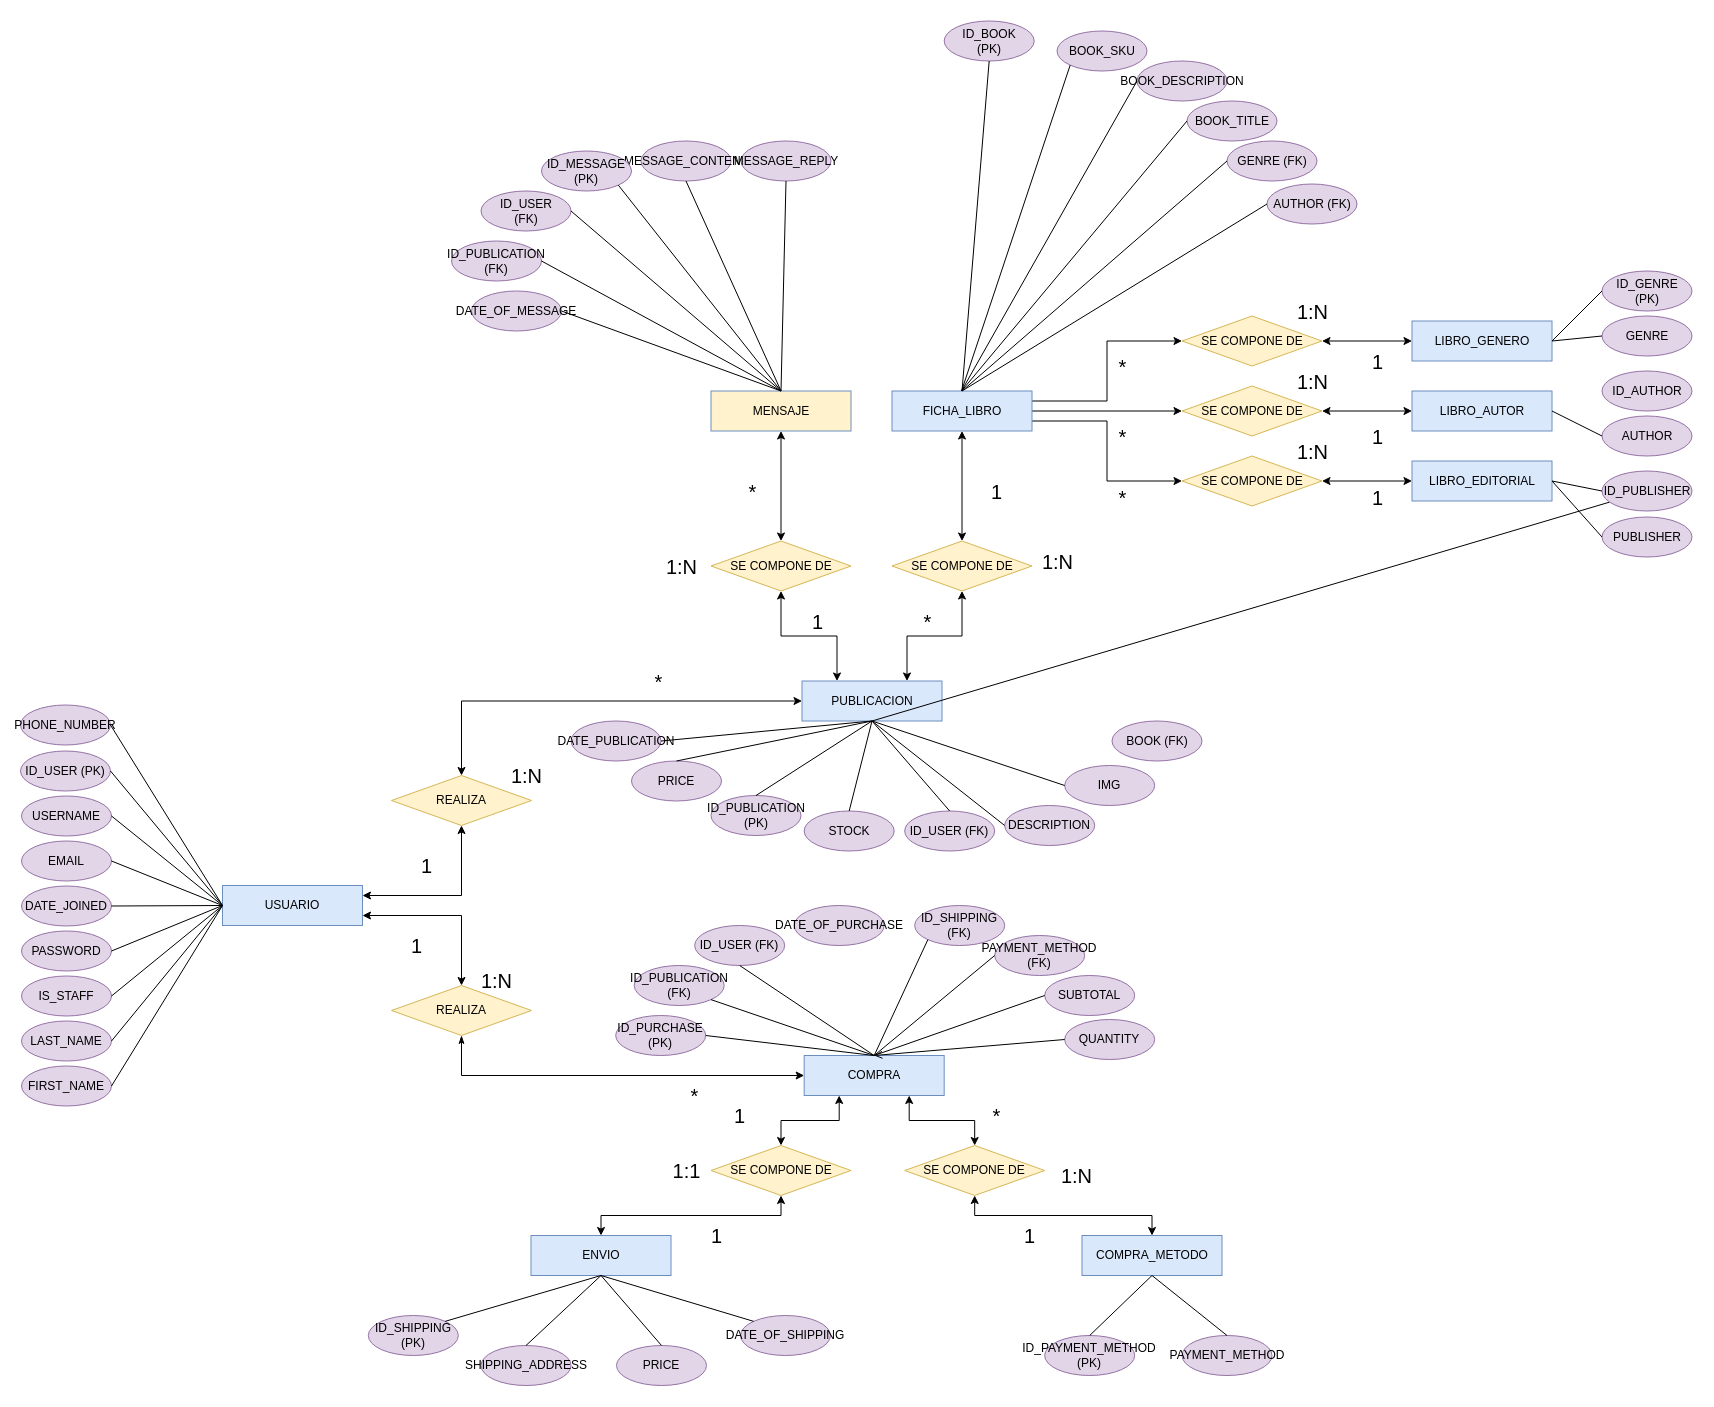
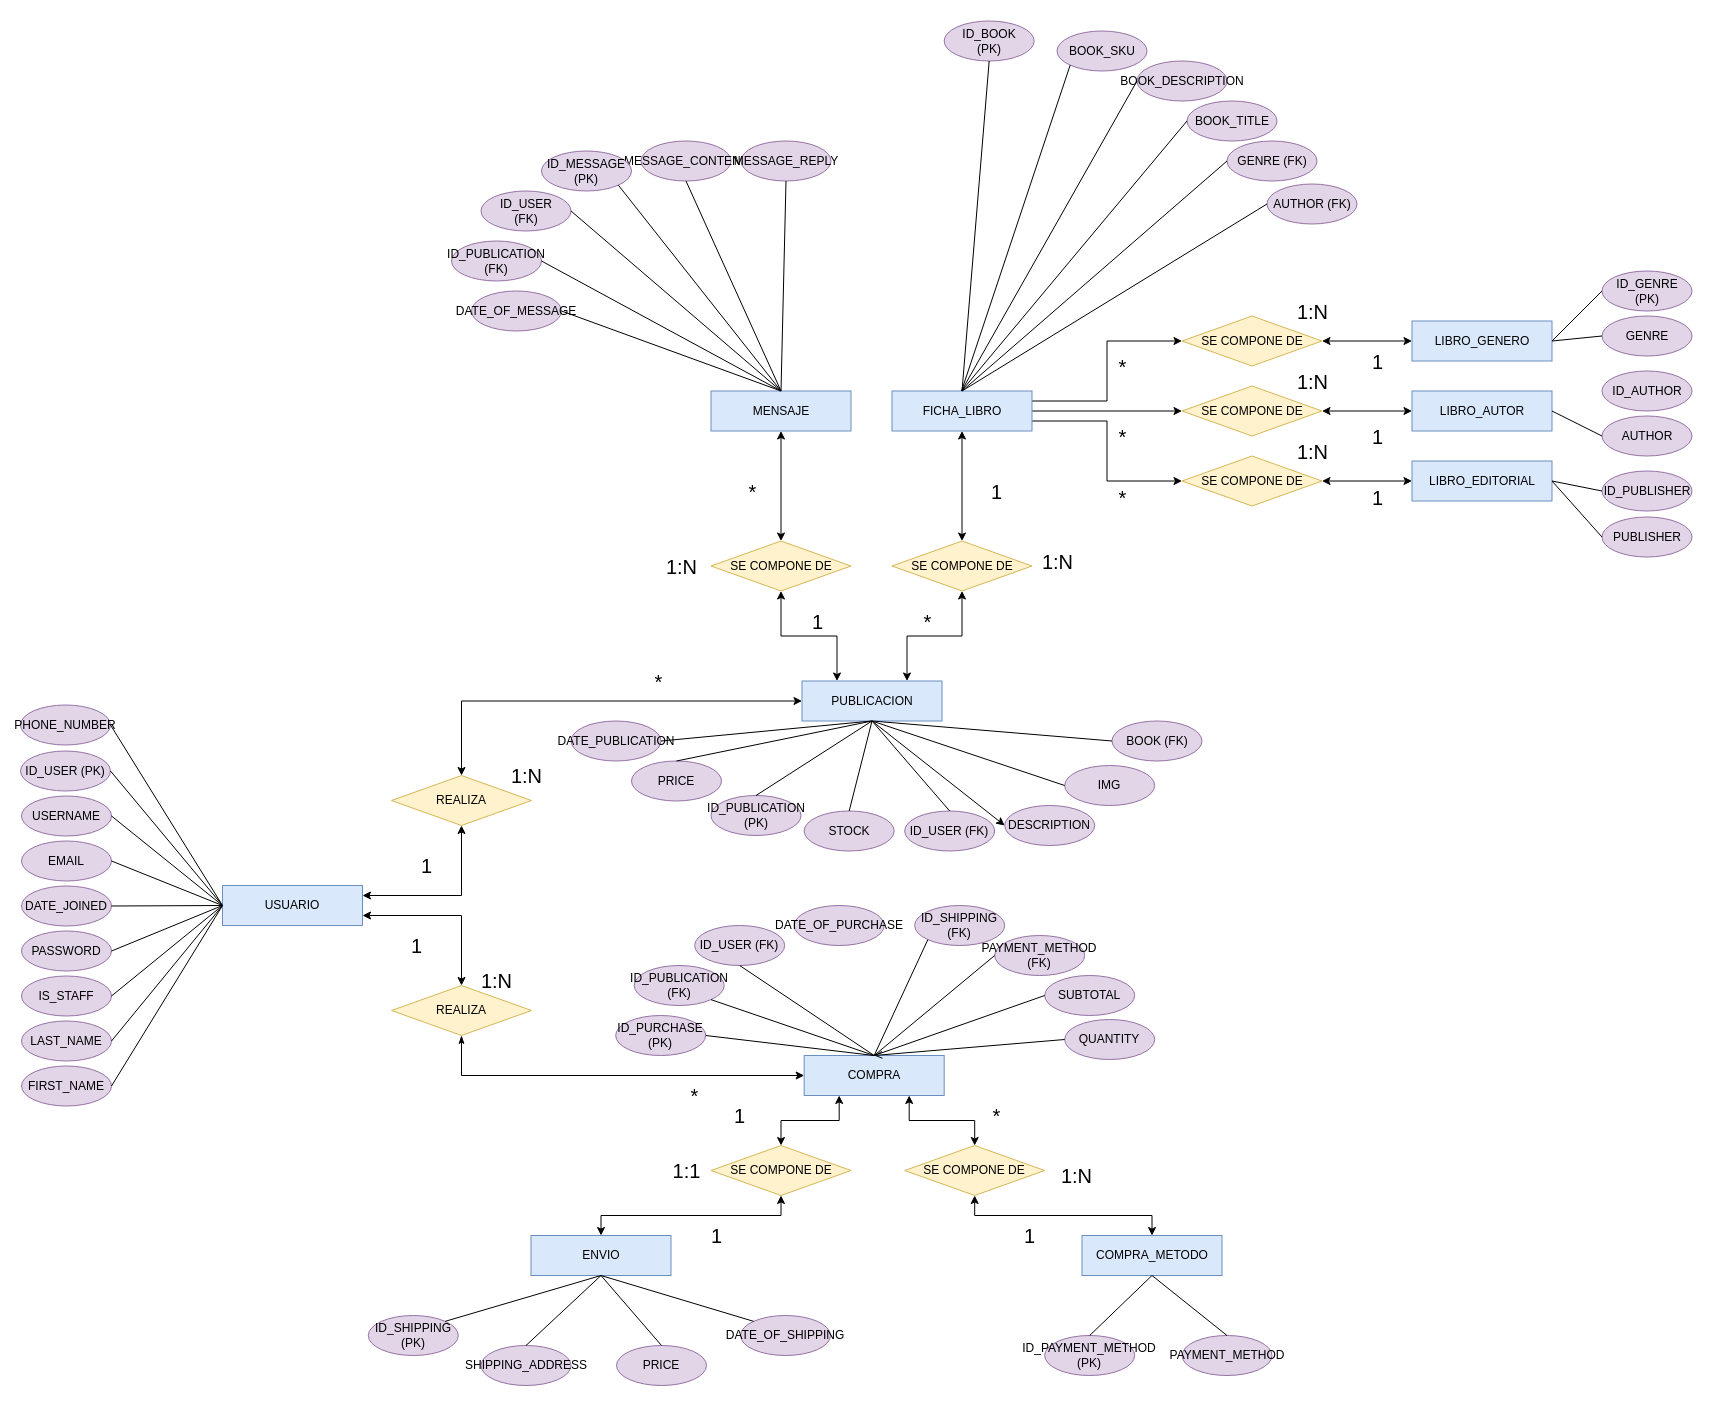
node "MENSAJE": fillcolor #fff2cc -> #dae8fc
edge "ID_PUBLISHER" -- "PUBLICACION": now "BOOK (FK)" -- "PUBLICACION"
edge "PUBLICACION" -- "DESCRIPTION": arrowhead none -> classic
